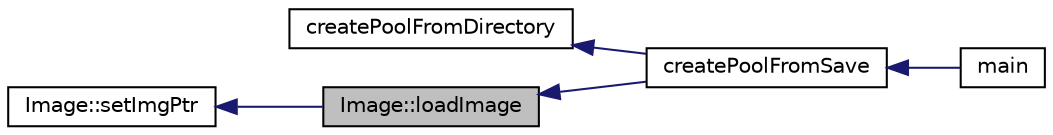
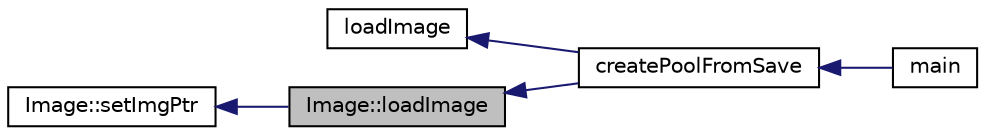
node "createPoolFromDirectory": label "createPoolFromDirectory" -> "loadImage"
